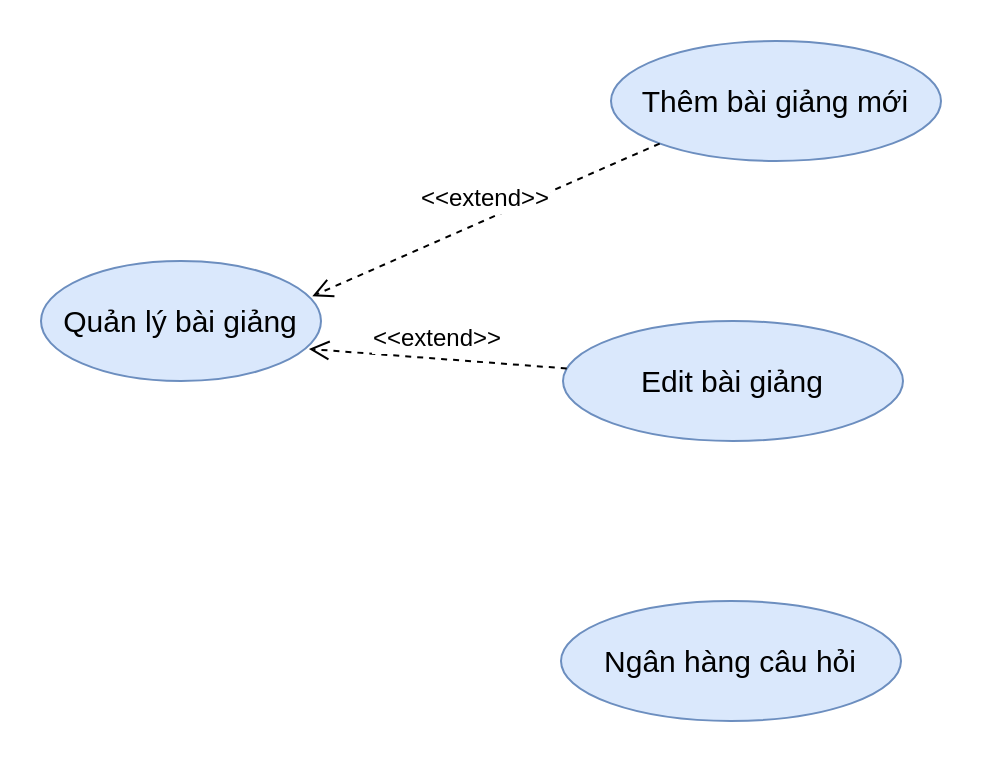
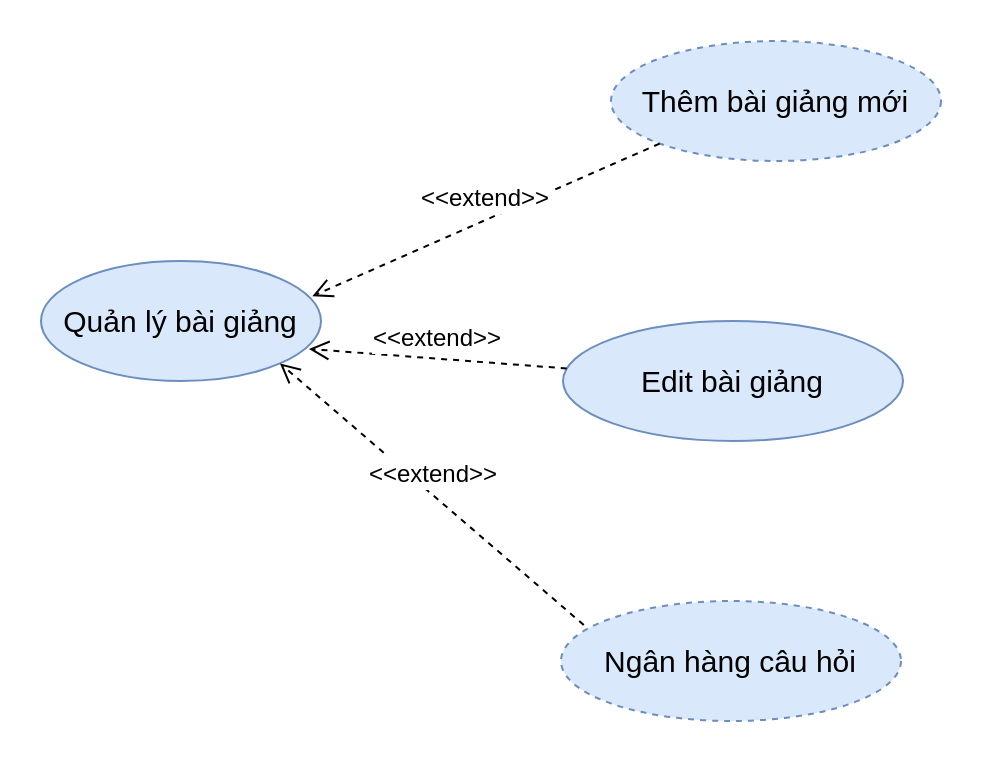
node "Thêm bài giảng mới": style solid -> dashed
edge "Ngân hàng câu hỏi" -> "Quản lý bài giảng": added, label "<<extend>>"
node "Ngân hàng câu hỏi": style solid -> dashed
